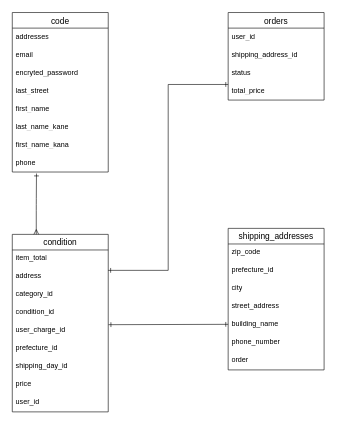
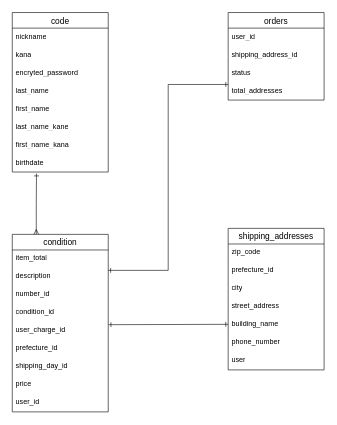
node "addresses": label "addresses" -> "nickname"
node "email": label "email" -> "kana"
node "last_street": label "last_street" -> "last_name"
node "total_price": label "total_price" -> "total_addresses"
node "phone": label "phone" -> "birthdate"
node "address": label "address" -> "description"
node "category_id": label "category_id" -> "number_id"
node "order": label "order" -> "user"
